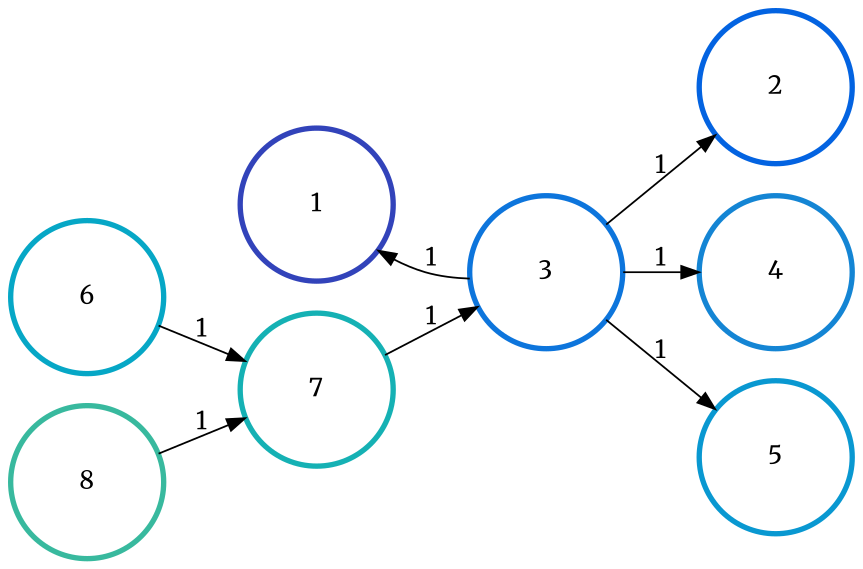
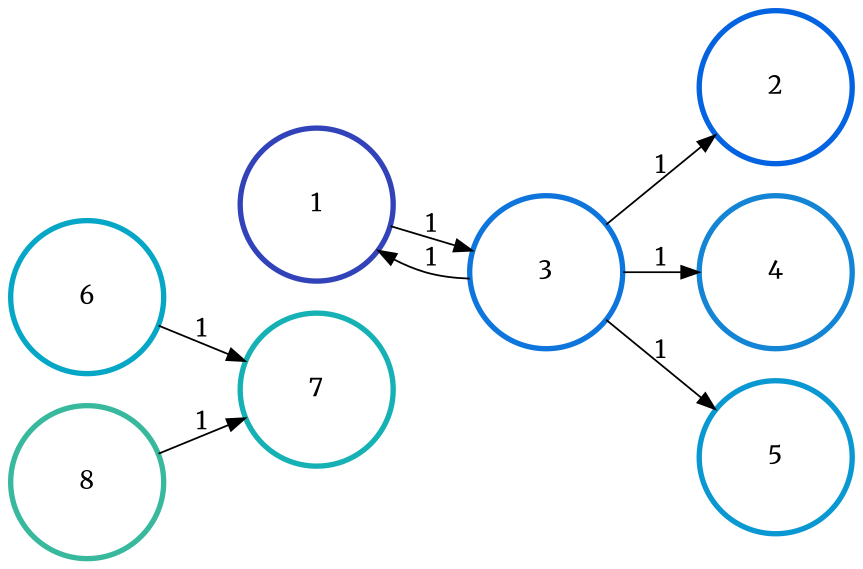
edge "7" -> "3": now "1" -> "3"
